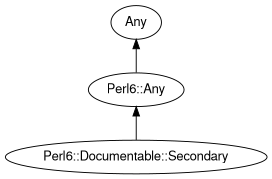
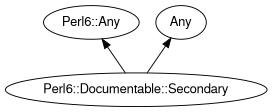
edge "Perl6::Any" -> "Any": now "Perl6::Documentable::Secondary" -> "Any"
